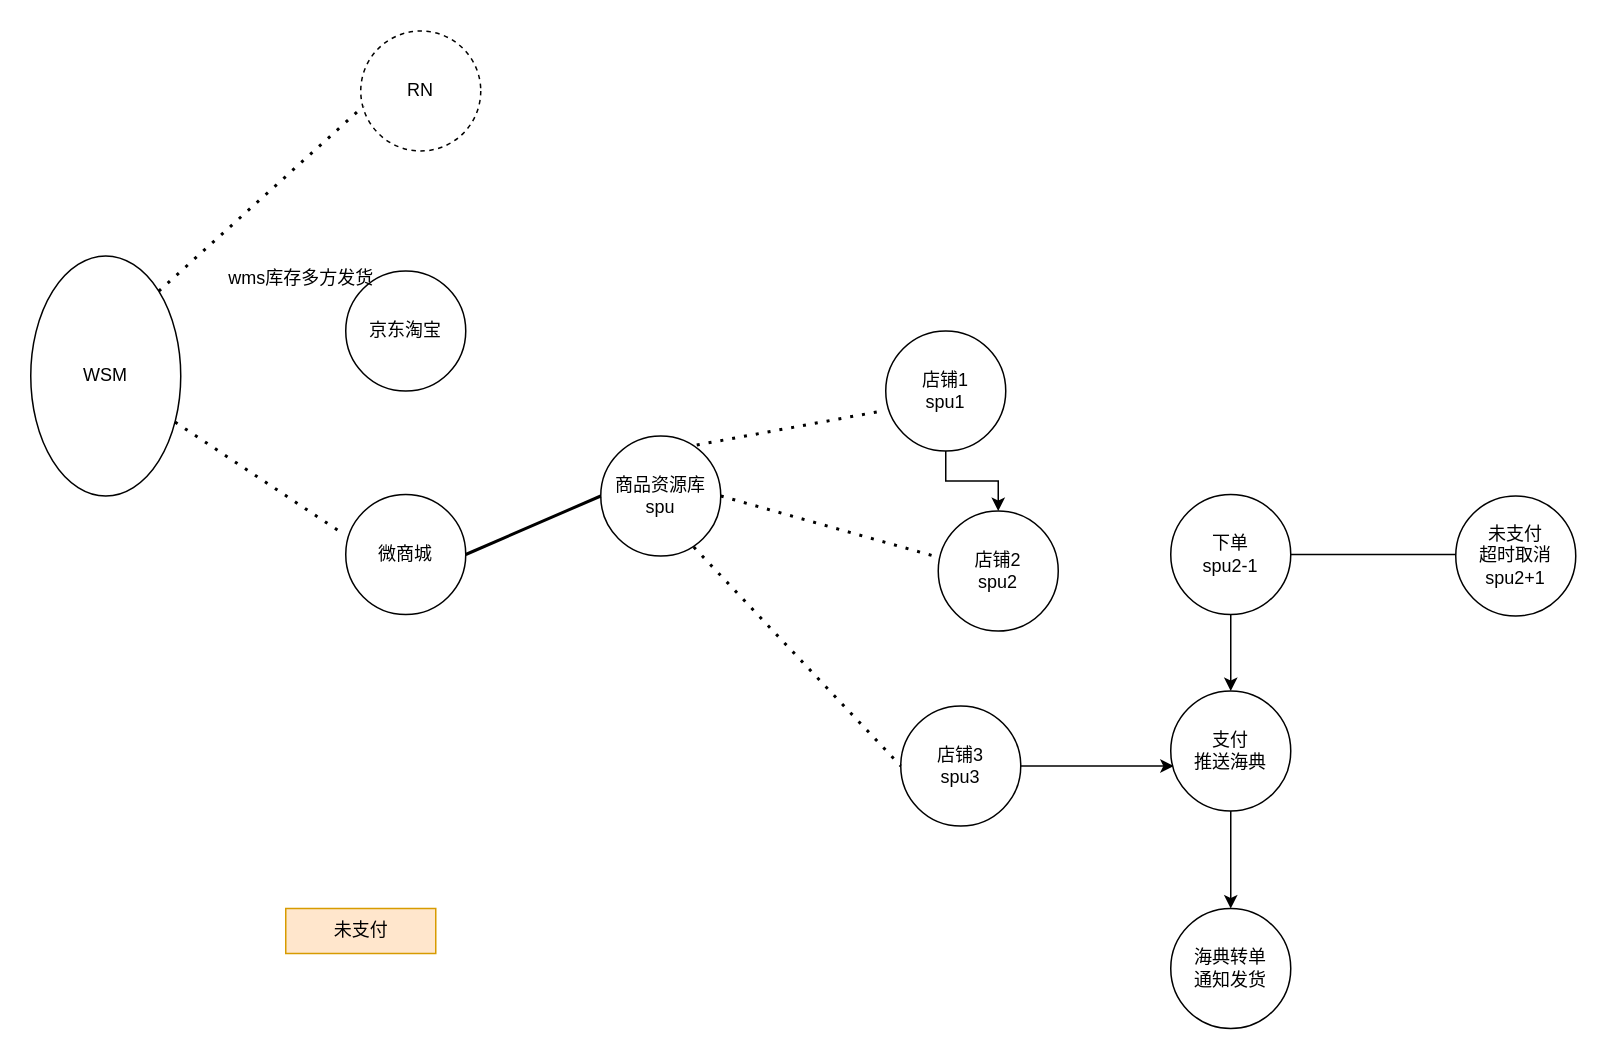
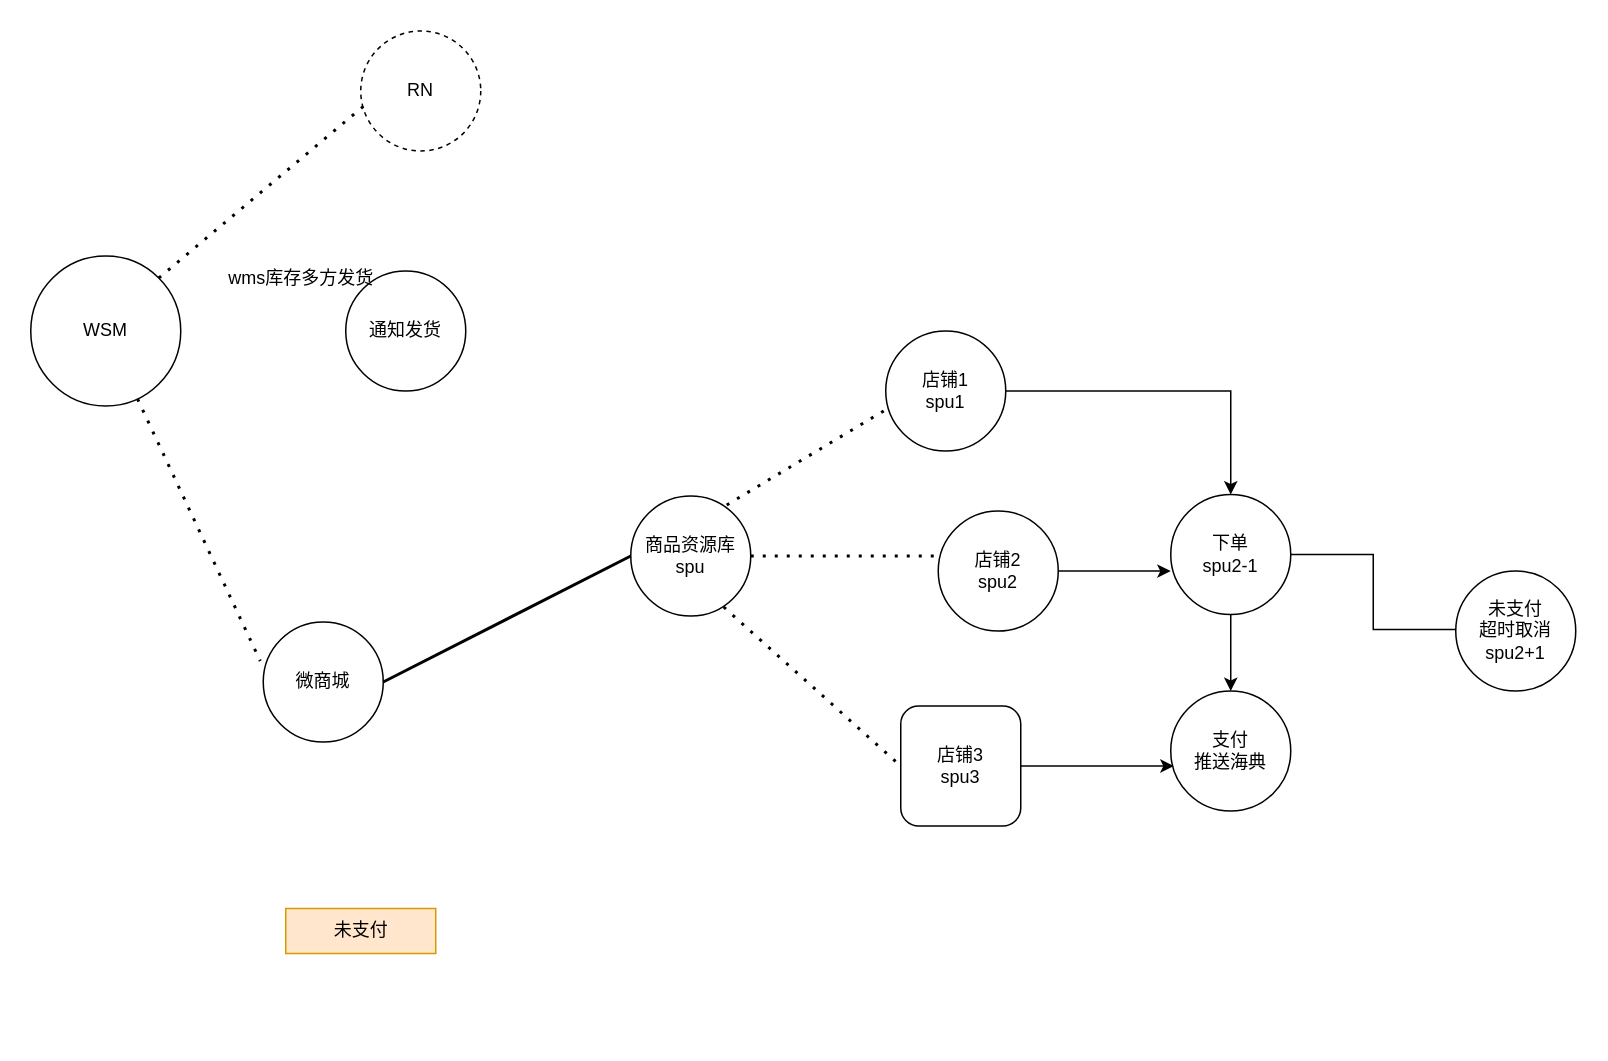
node "京东淘宝": label "京东淘宝" -> "通知发货"
node "WSM": size 150x240 -> 150x150
edge "店铺1 spu1" -> "店铺2 spu2": now "店铺1 spu1" -> "下单 spu2-1"
node "商品资源库 spu": moved (661, 496) -> (691, 556)
node "微商城": moved (406, 554) -> (323, 682)
node "未支付 超时取消 spu2+1": moved (1516, 556) -> (1516, 631)
edge "店铺2 spu2" -> "下单 spu2-1": added
node "店铺3 spu3": shape ellipse -> rounded rectangle
edge "支付 推送海典" -> "海典转单 通知发货": removed
node "海典转单 通知发货": removed
